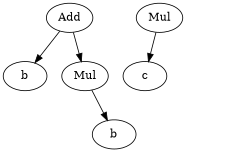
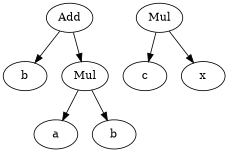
node "x": added
node "a": added
